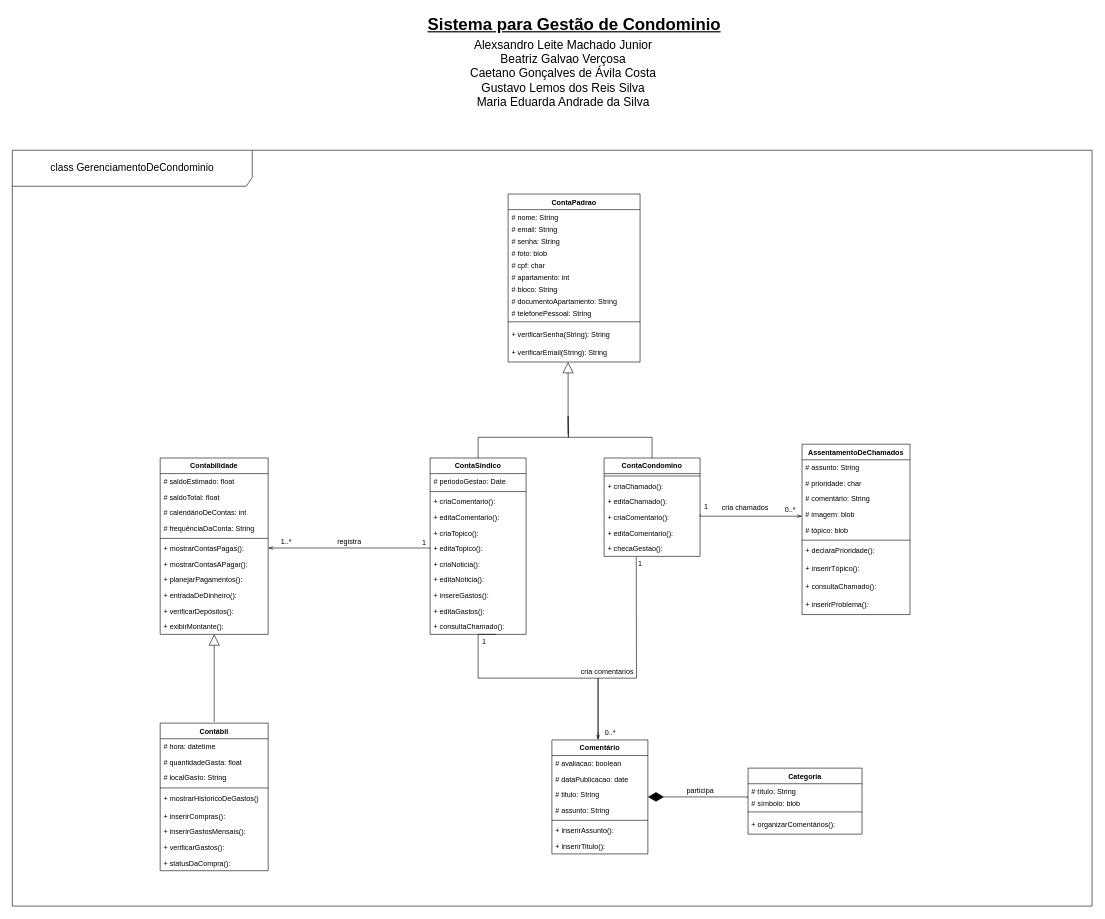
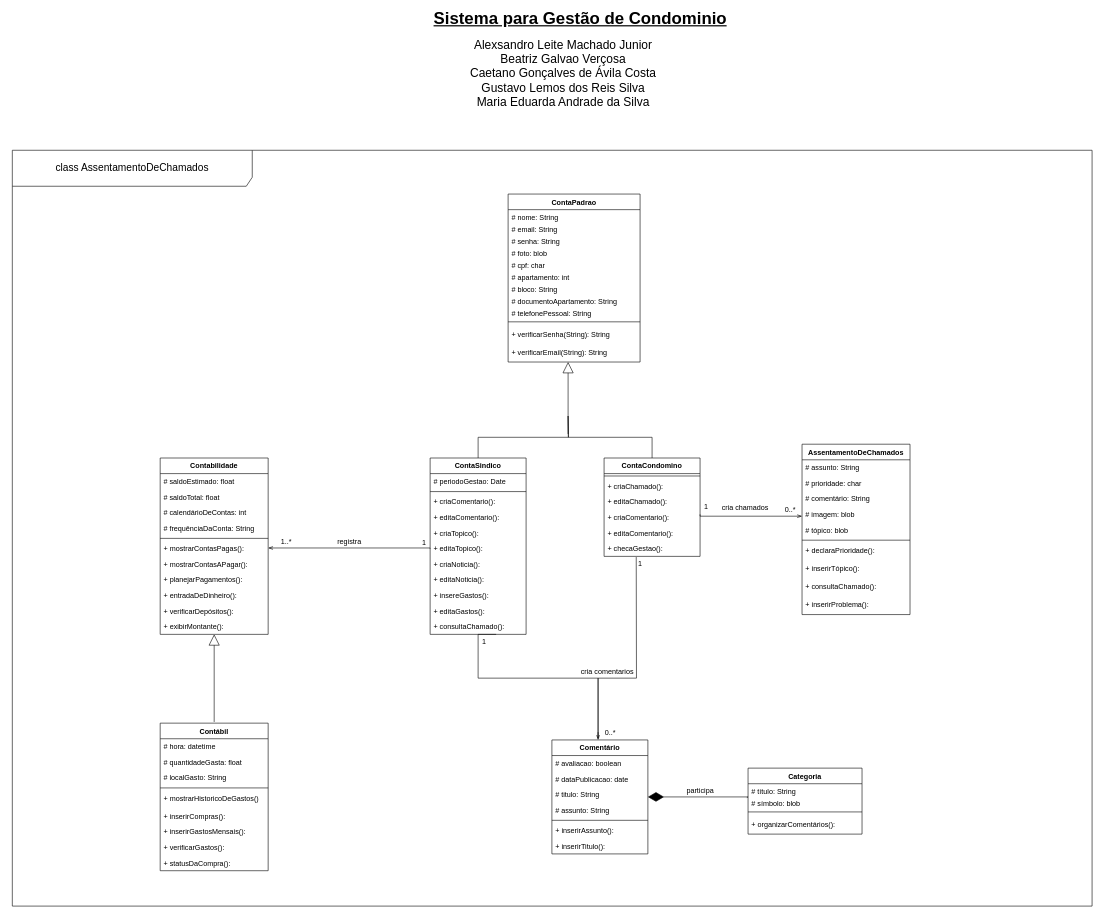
node "Sistema para Gestão de Condominio": moved (574, 24) -> (580, 18)
node "class GerenciamentoDeCondominio": label "class GerenciamentoDeCondominio" -> "class AssentamentoDeChamados"
